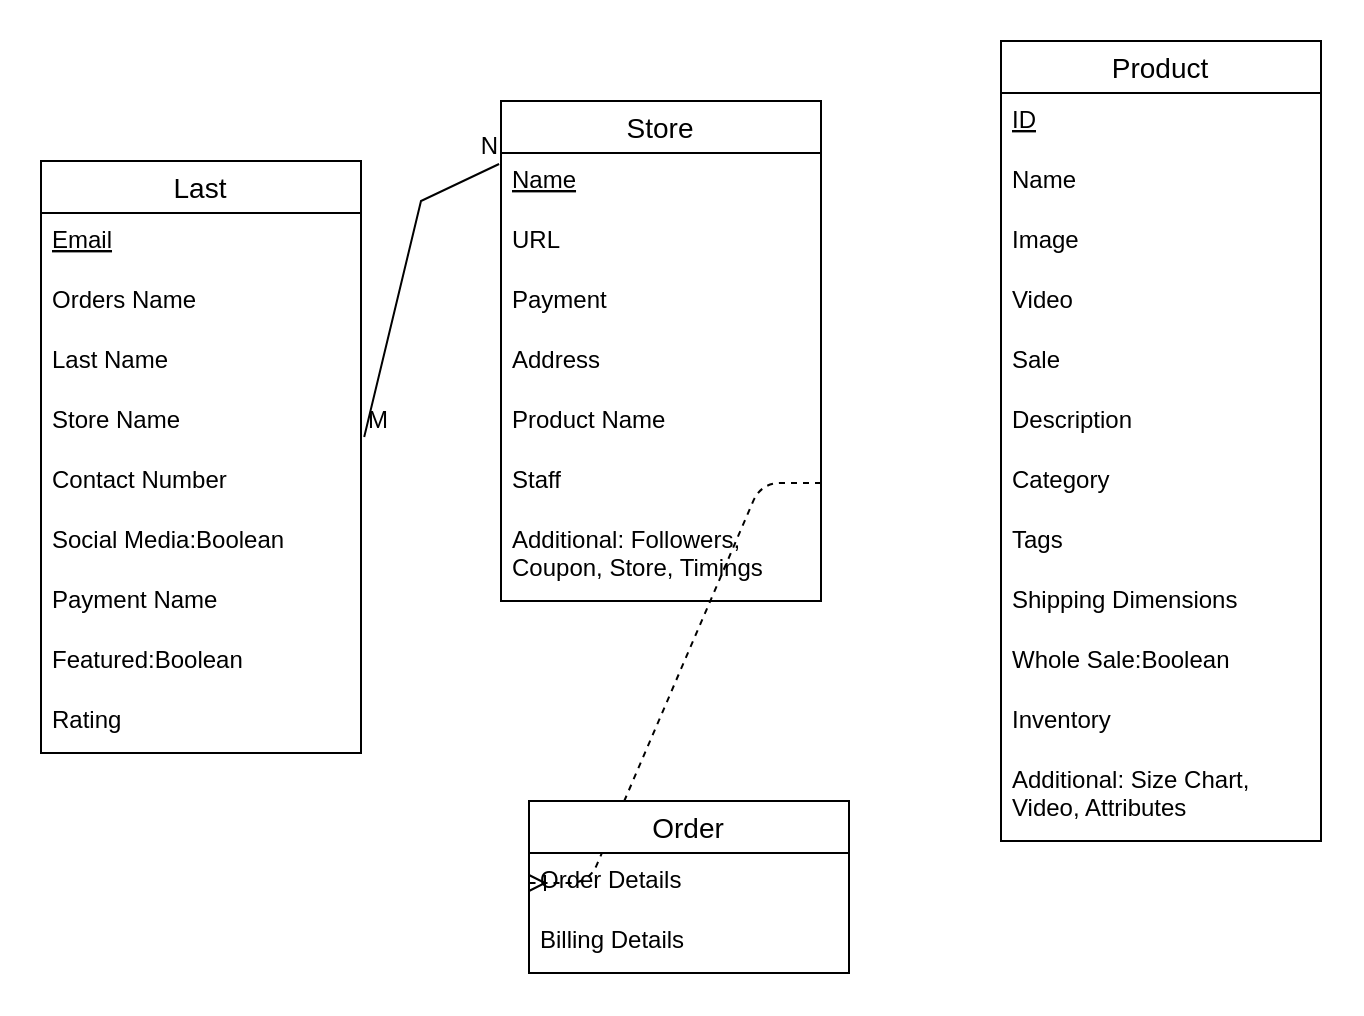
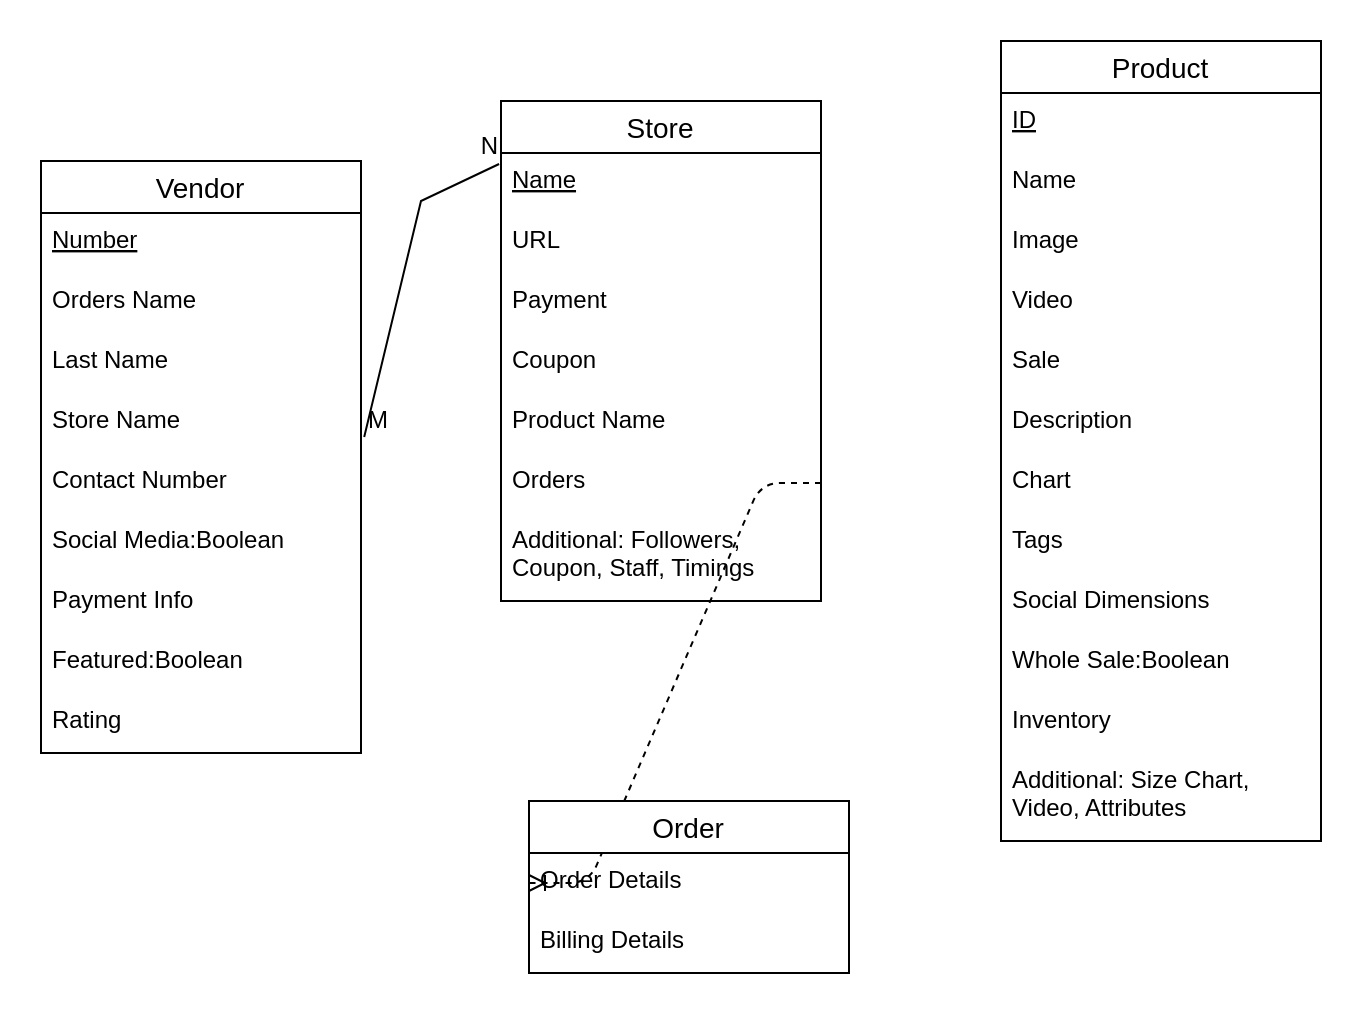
node "Last": label "Last" -> "Vendor"
node "Email": label "Email" -> "Number"
node "Address": label "Address" -> "Coupon"
node "Staff": label "Staff" -> "Orders"
node "Category": label "Category" -> "Chart"
node "Additional: Followers, Coupon, Store, Timings": label "Additional: Followers, Coupon, Store, Timings" -> "Additional: Followers, Coupon, Staff, Timings"
node "Payment Name": label "Payment Name" -> "Payment Info"
node "Shipping Dimensions": label "Shipping Dimensions" -> "Social Dimensions"
